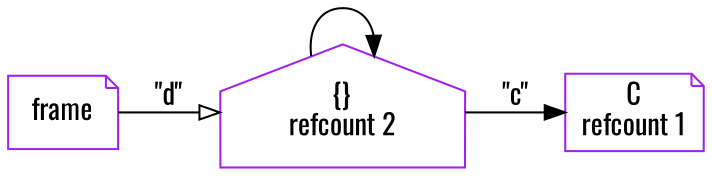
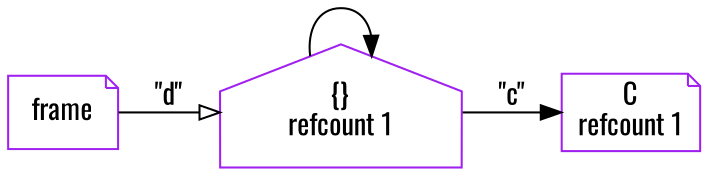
node "{} refcount 2": label "{} refcount 2" -> "{} refcount 1"
